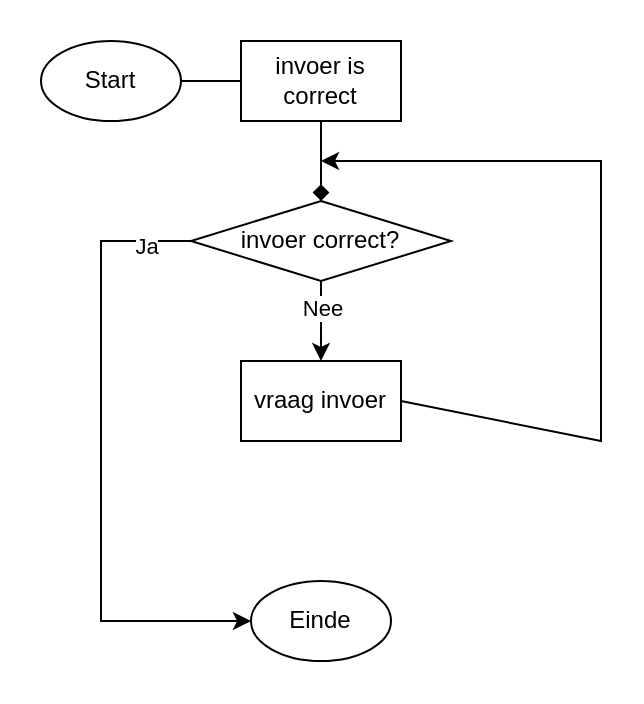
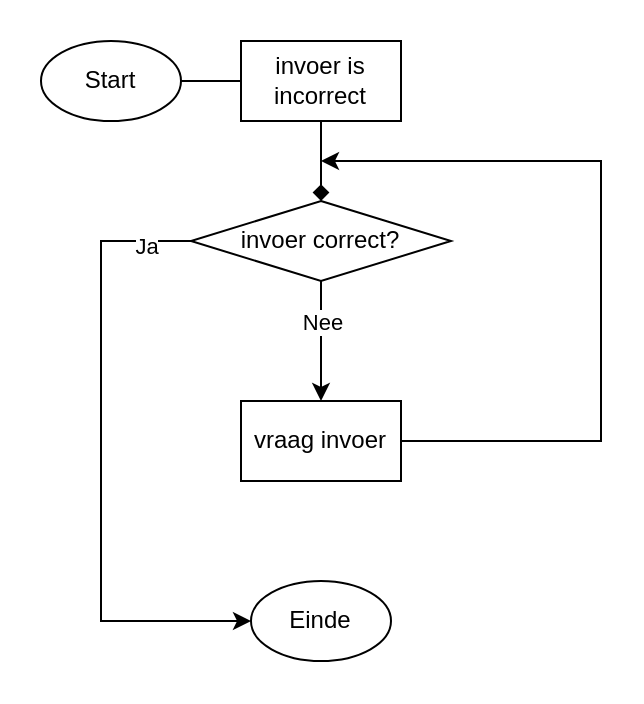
node "invoer is correct": label "invoer is correct" -> "invoer is incorrect"
node "vraag invoer": moved (321, 401) -> (321, 441)
